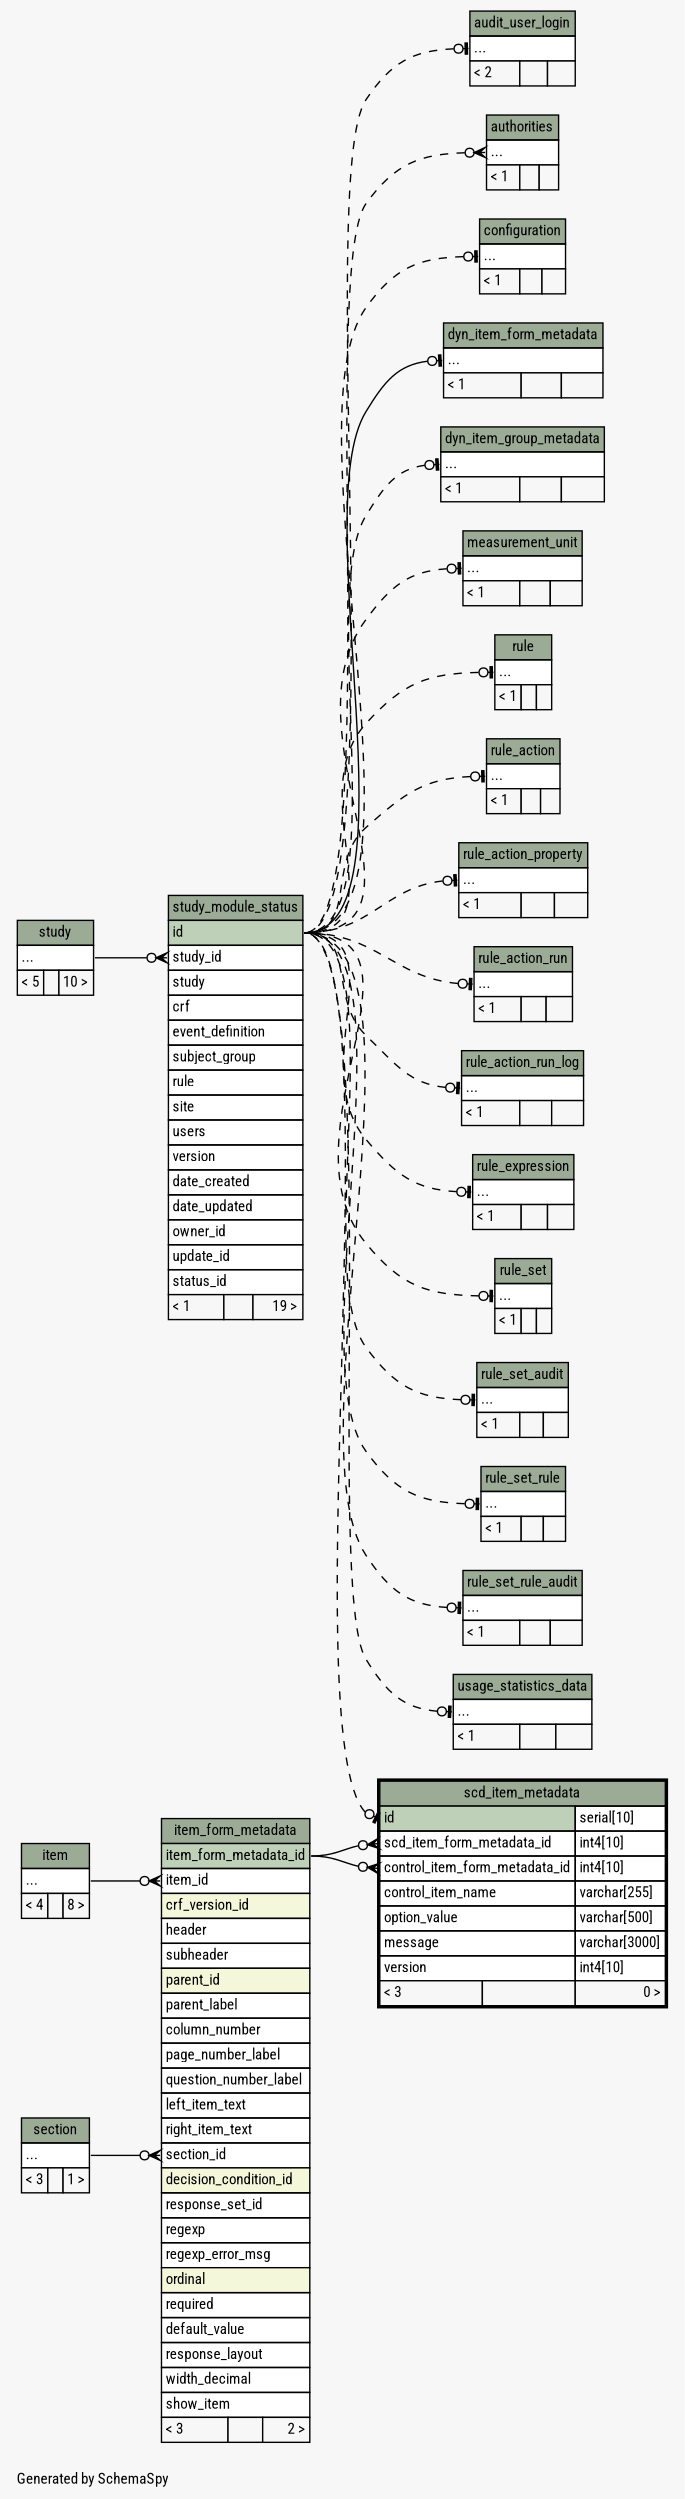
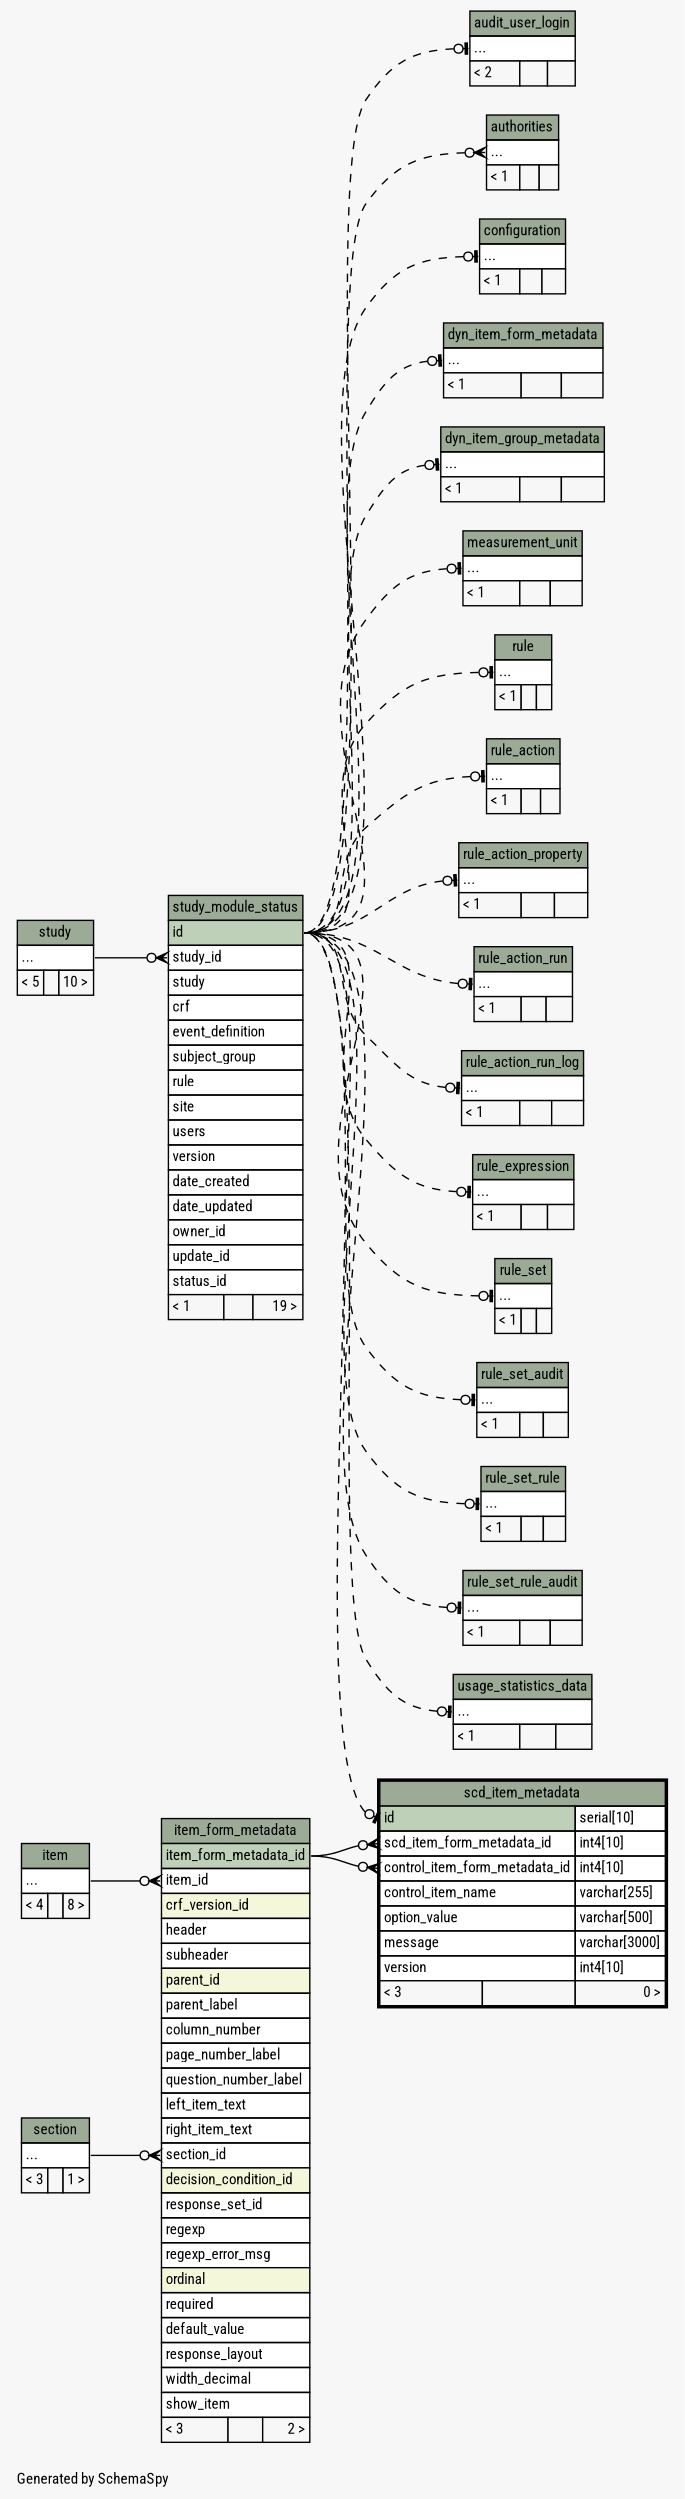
edge "study_module_status" -> "dyn_item_form_metadata": style solid -> dashed
